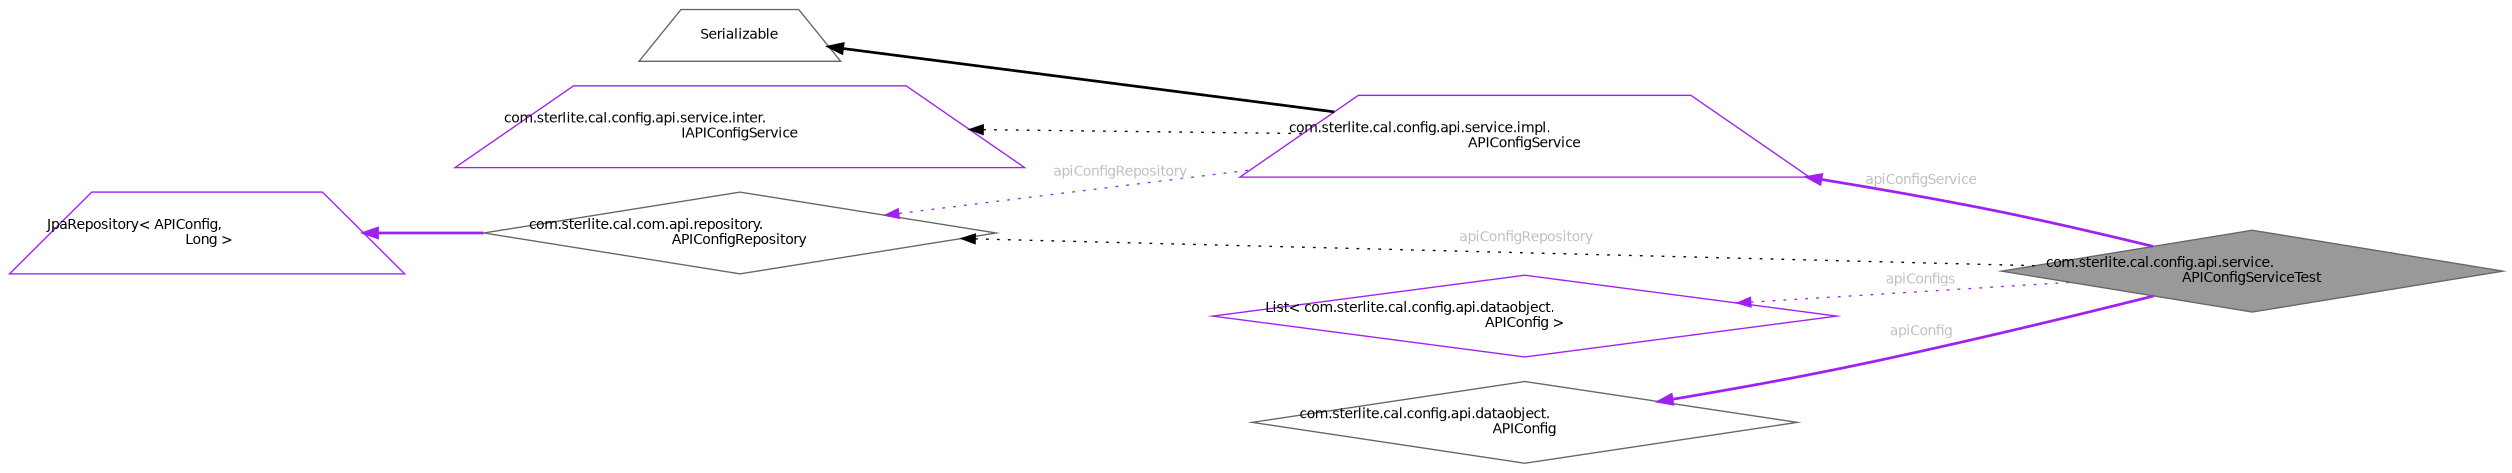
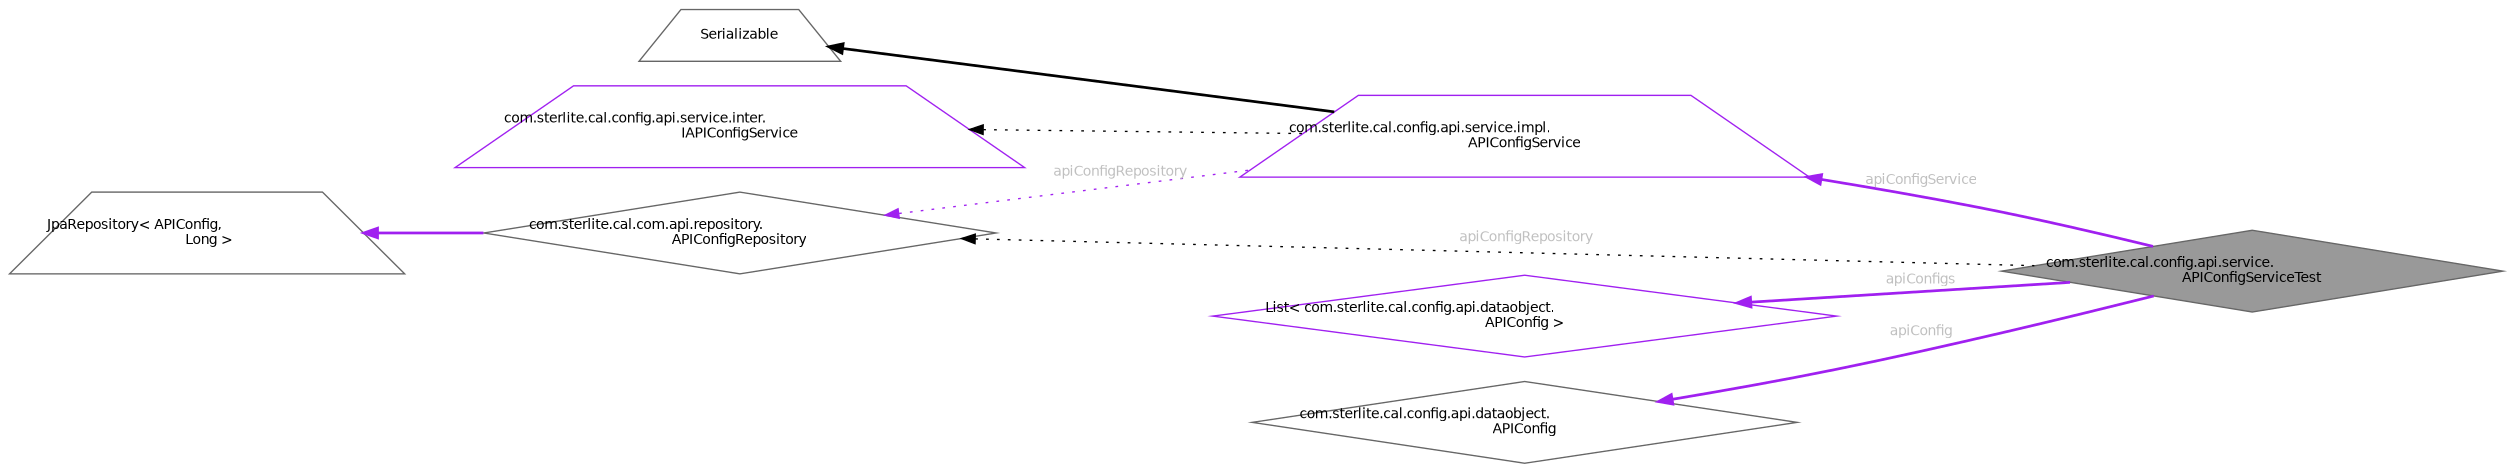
node "JpaRepository< APIConfig, Long >": color purple -> gray40
edge "com.sterlite.cal.config.api.service. APIConfigServiceTest" -> "List< com.sterlite.cal.config.api.dataobject. APIConfig >": style dotted -> bold
